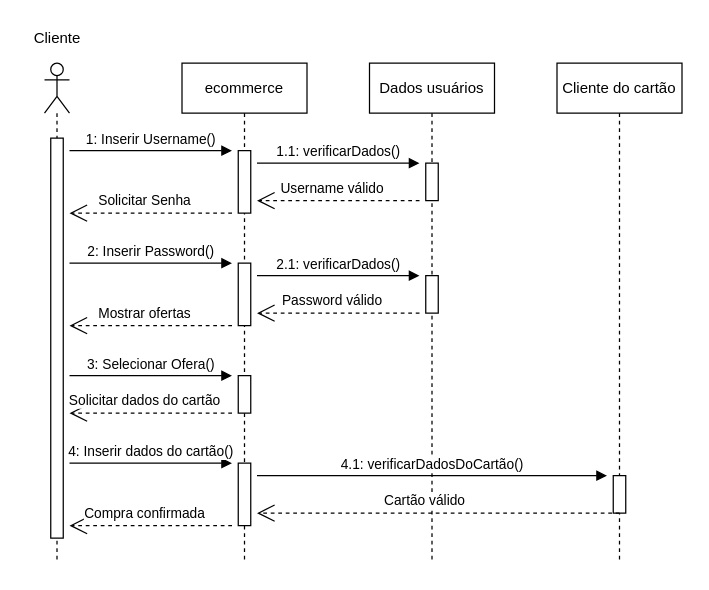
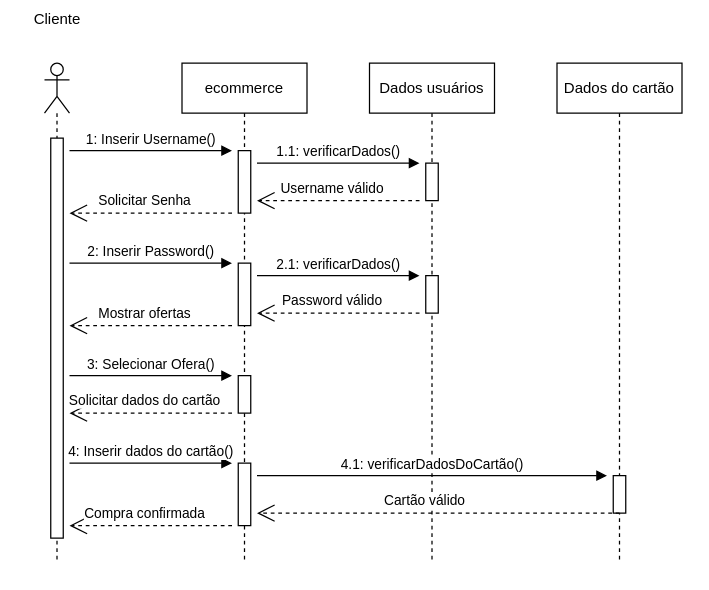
node "Cliente": moved (57, 38) -> (57, 19)
node "Cliente do cartão": label "Cliente do cartão" -> "Dados do cartão"
